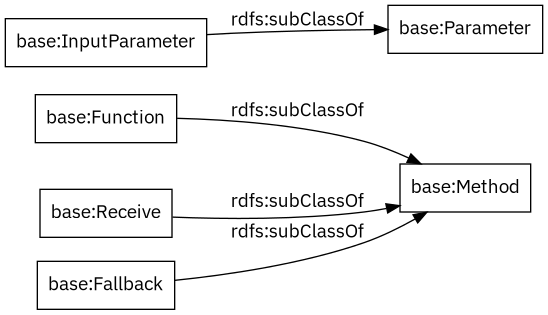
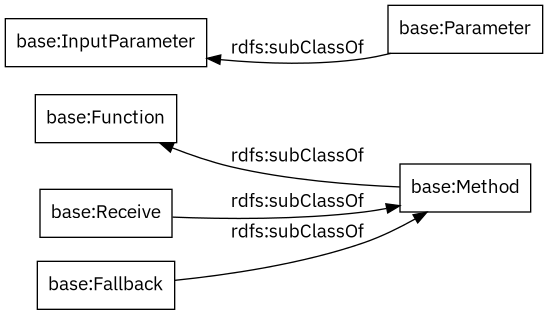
edge "base:InputParameter" -> "base:Parameter": reversed
edge "base:Function" -> "base:Method": reversed
